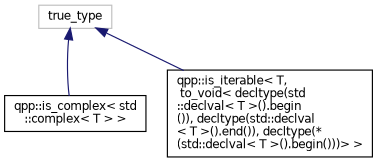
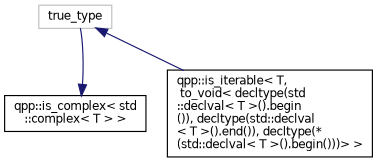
edge "qpp::is_complex< std ::complex< T > >" -> "true_type": reversed
